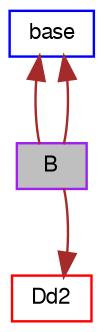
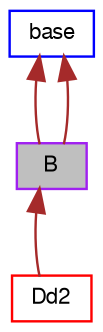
edge "B" -> "Dd2": reversed
